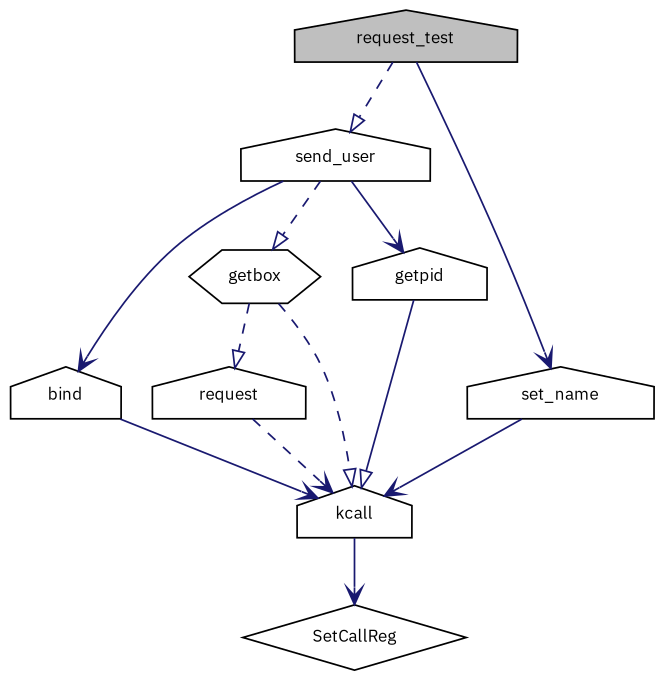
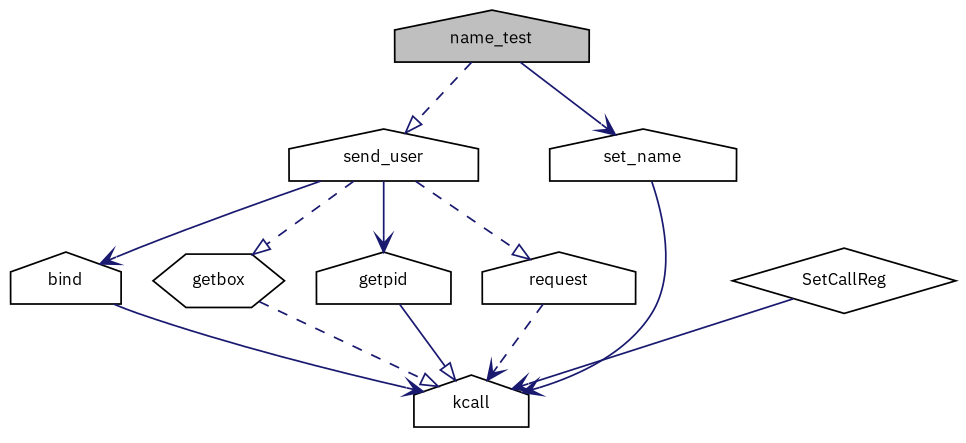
node "request_test": label "request_test" -> "name_test"
edge "getbox" -> "request": now "send_user" -> "request"
edge "kcall" -> "SetCallReg": reversed
